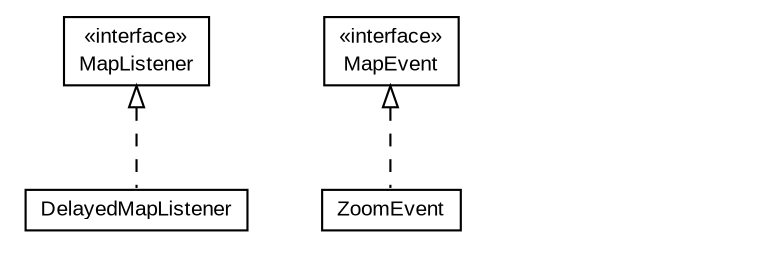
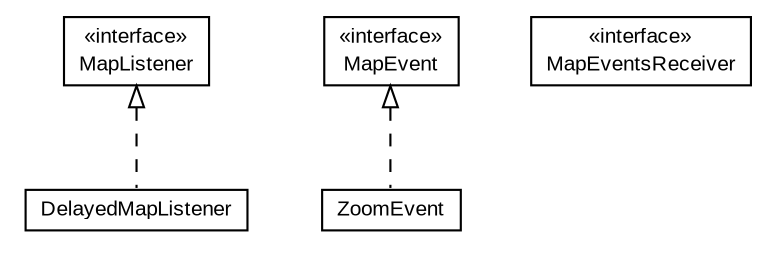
node "MapEventsReceiver": added
